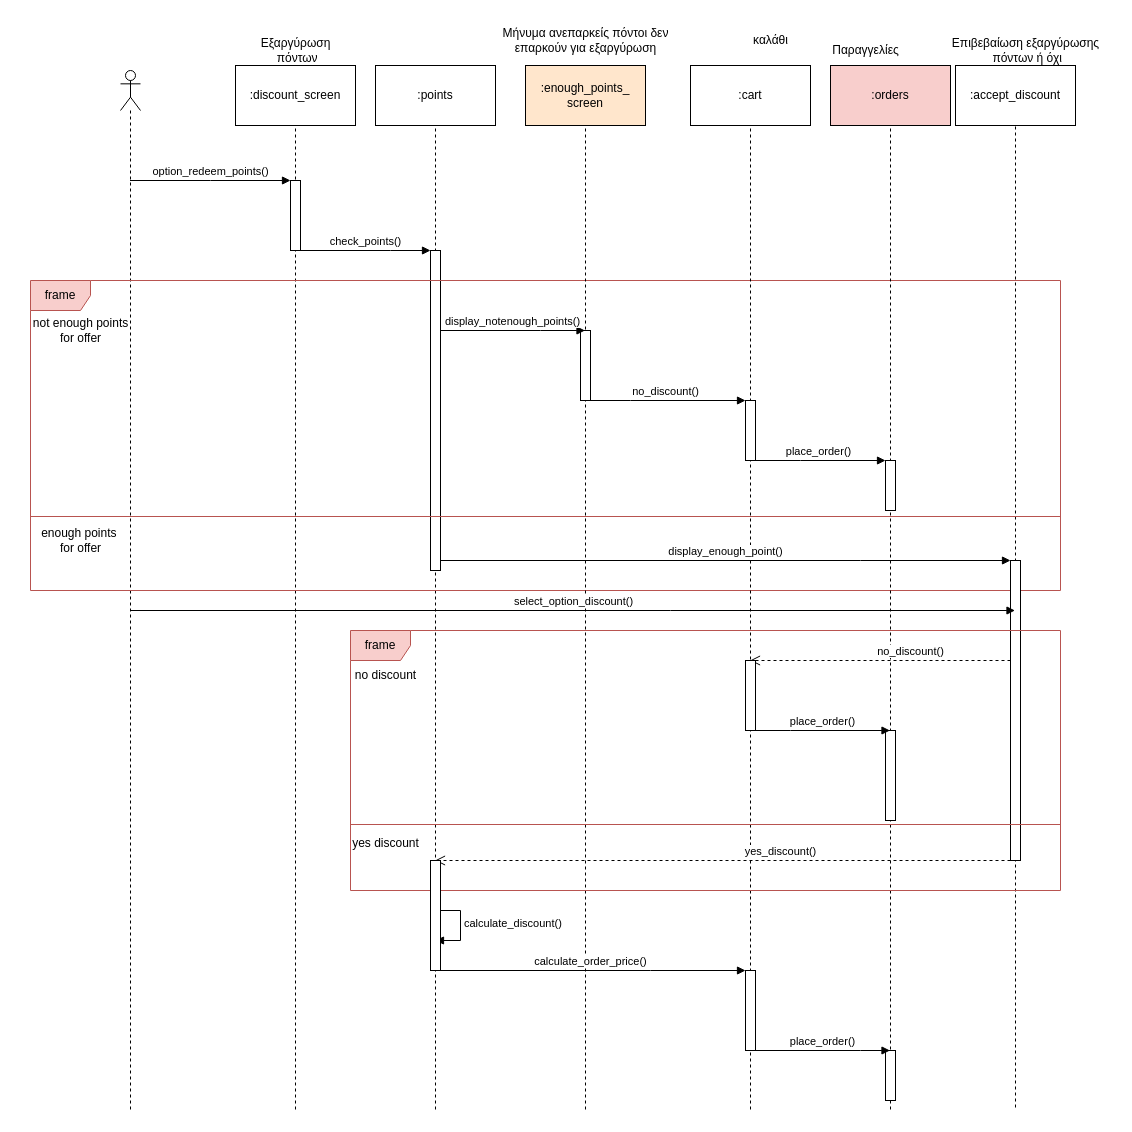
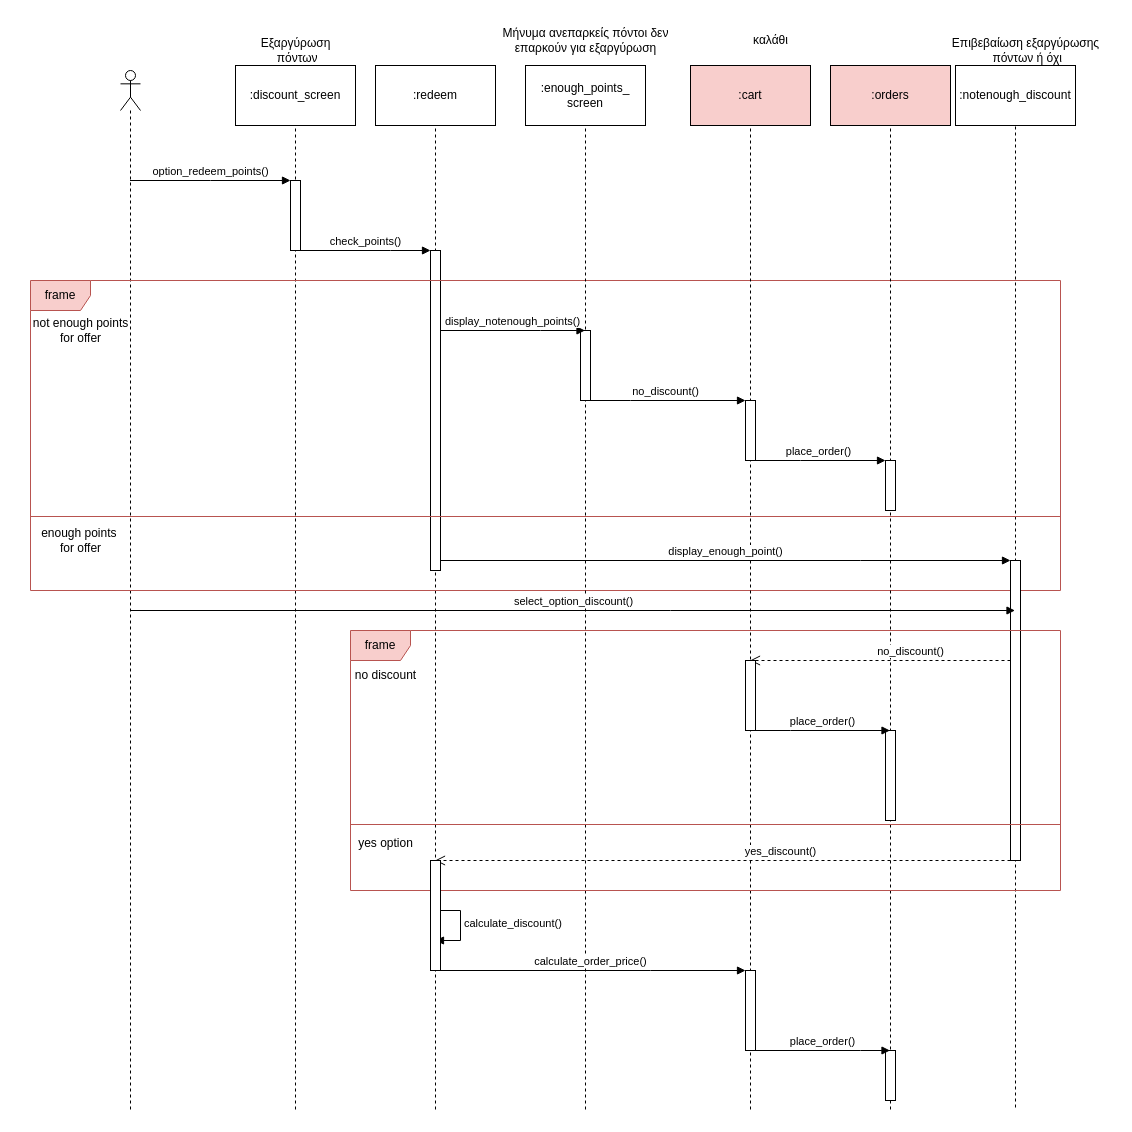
node "Παραγγελίες": removed
node ":points": label ":points" -> ":redeem"
node ":enough_points_ screen": fillcolor #ffe6cc -> #ffffff
node ":cart": fillcolor #ffffff -> #f8cecc
node ":accept_discount": label ":accept_discount" -> ":notenough_discount"
node "yes discount": label "yes discount" -> "yes option"
